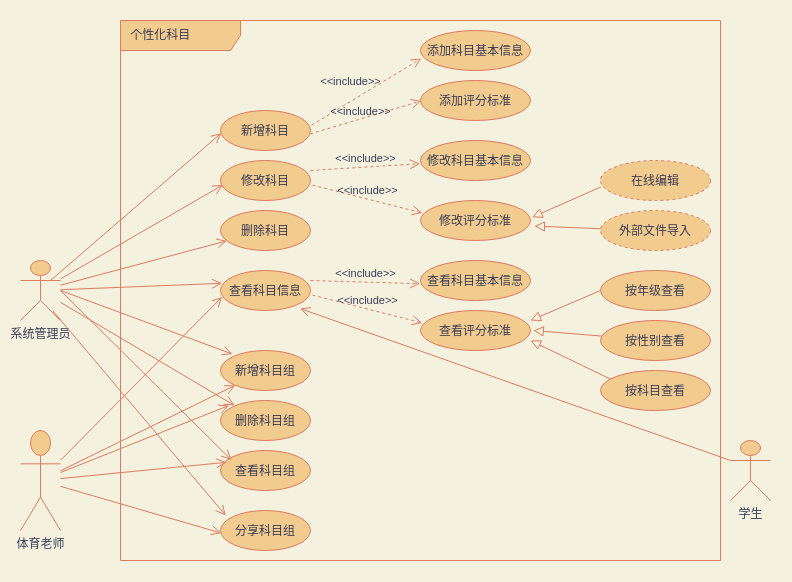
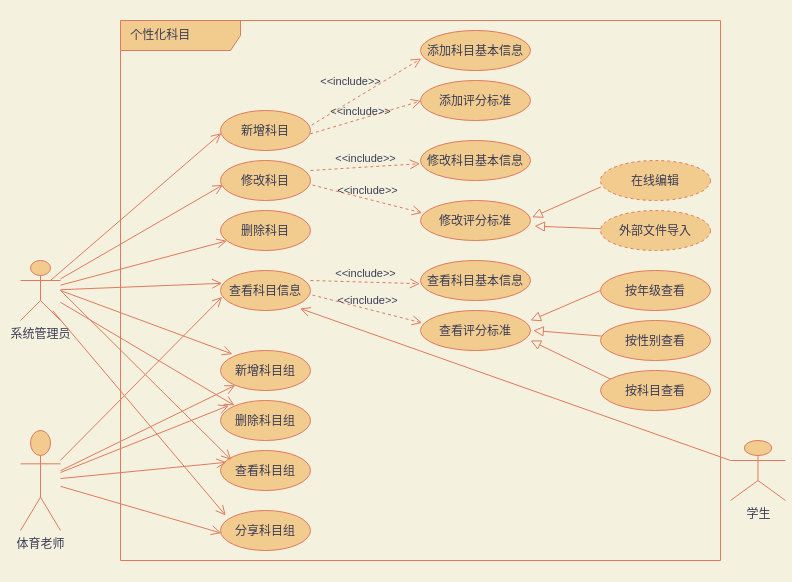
node "学生": size 40x60 -> 55x60
